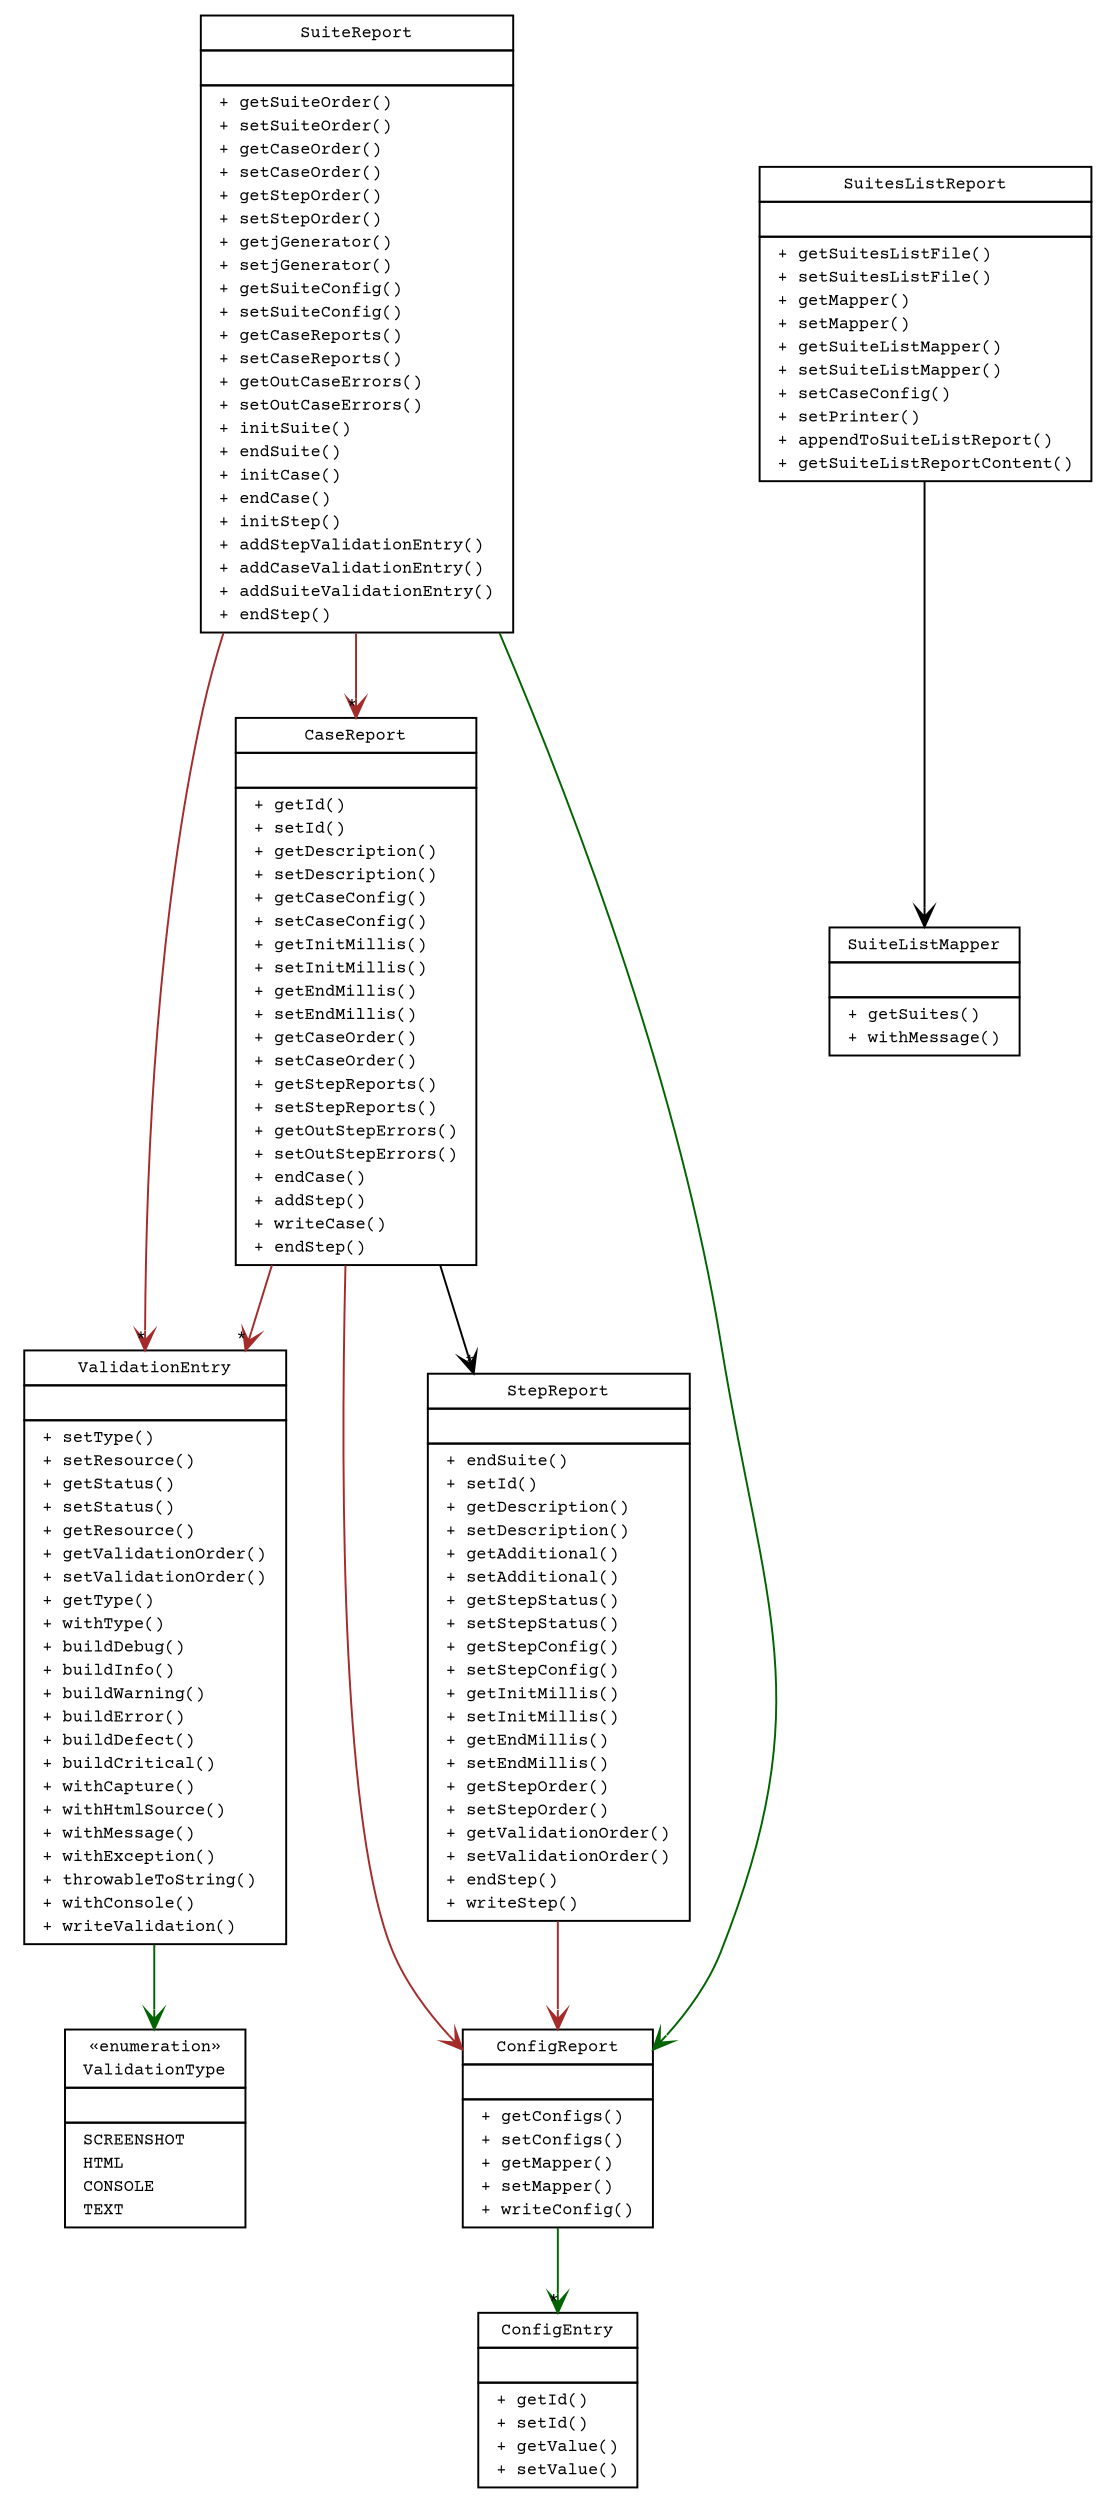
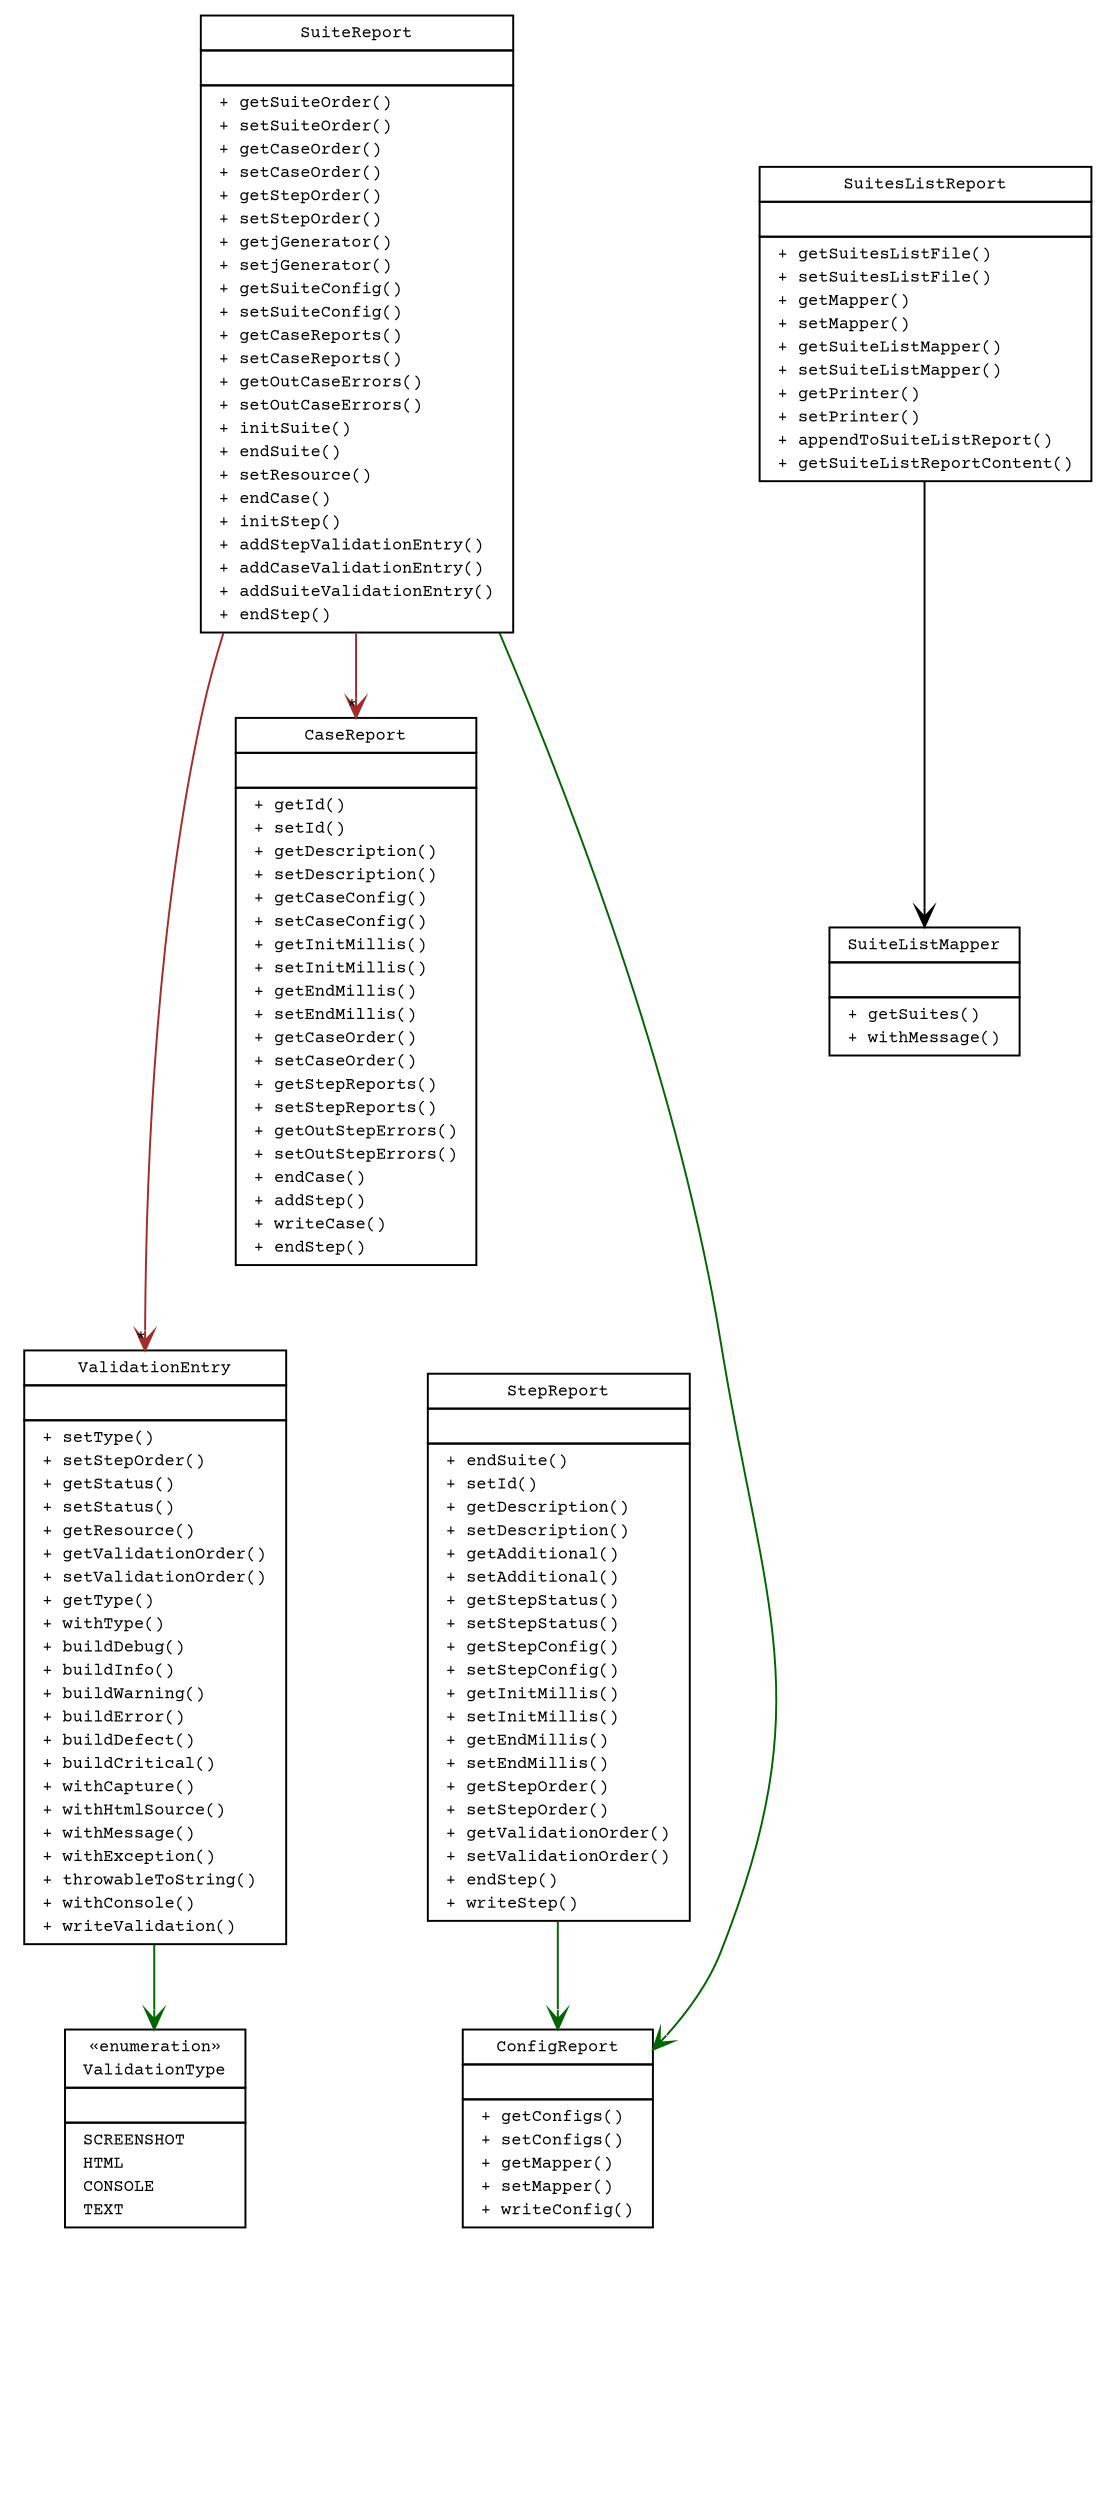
node "SuitesListReport": text "+ setCaseConfig()" -> "+ getPrinter()"
node "SuiteReport": text "+ initCase()" -> "+ setResource()"
edge "CaseReport" -> "ValidationEntry": removed
edge "CaseReport" -> "StepReport": removed
node "ValidationEntry": text "+ setResource()" -> "+ setStepOrder()"
edge "CaseReport" -> "ConfigReport": removed
edge "StepReport" -> "ConfigReport": color brown -> darkgreen
node "ConfigEntry": removed
